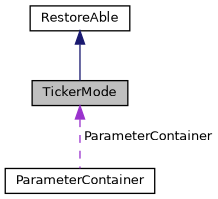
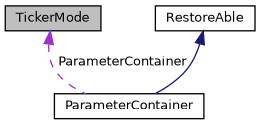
edge "TickerMode" -> "RestoreAble": now "ParameterContainer" -> "RestoreAble"
